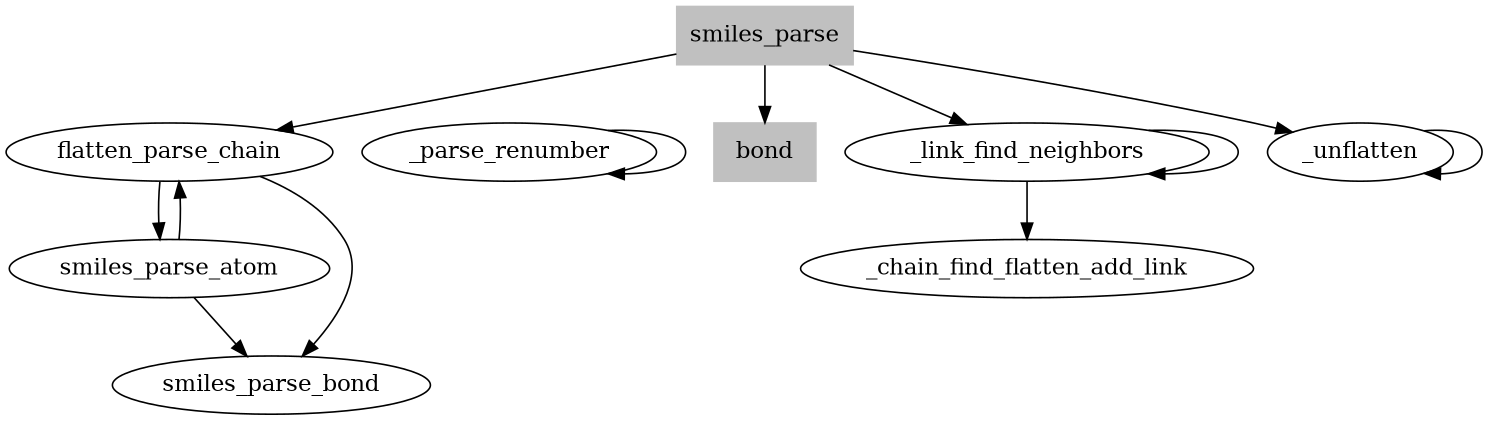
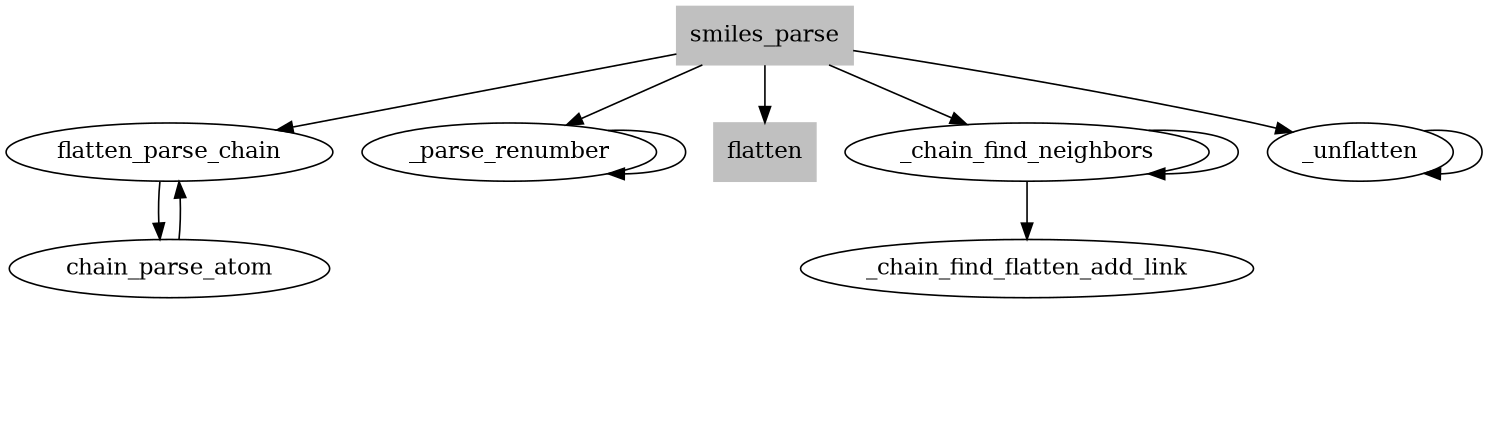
edge "smiles_parse" -> "_parse_renumber": added
node "bond": label "bond" -> "flatten"
node "_link_find_neighbors": label "_link_find_neighbors" -> "_chain_find_neighbors"
node "smiles_parse_atom": label "smiles_parse_atom" -> "chain_parse_atom"
node "smiles_parse_bond": removed
